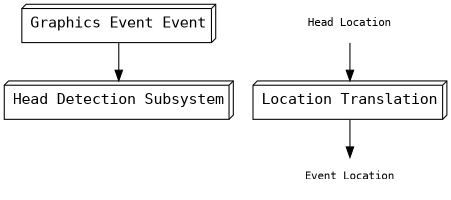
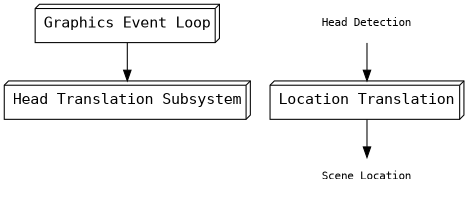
node "Graphics Event Event": label "Graphics Event Event" -> "Graphics Event Loop"
node "Head Location": label "Head Location" -> "Head Detection"
node "Head Detection Subsystem": label "Head Detection Subsystem" -> "Head Translation Subsystem"
node "Event Location": label "Event Location" -> "Scene Location"
